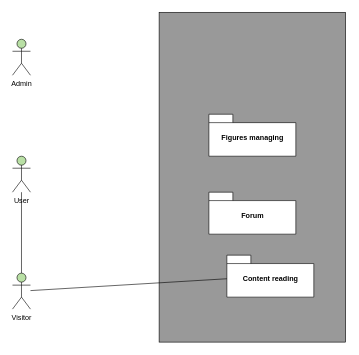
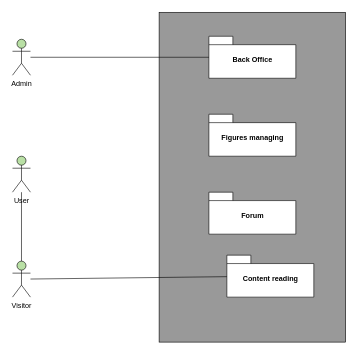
edge "Admin" -- "Back Office": added
node "Back Office": added
node "Visitor": moved (21, 291) -> (21, 279)
